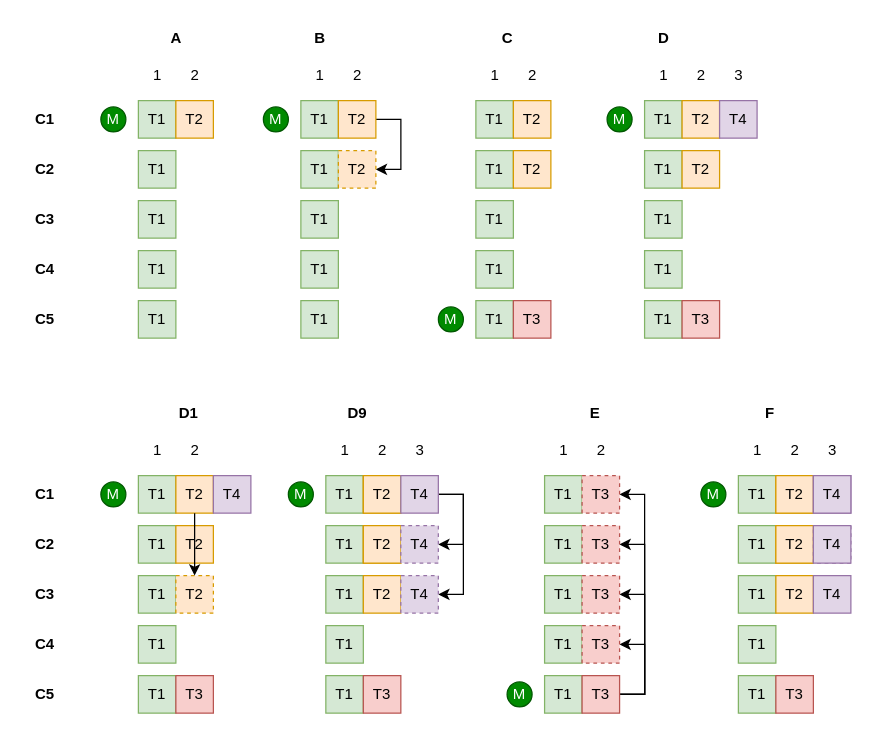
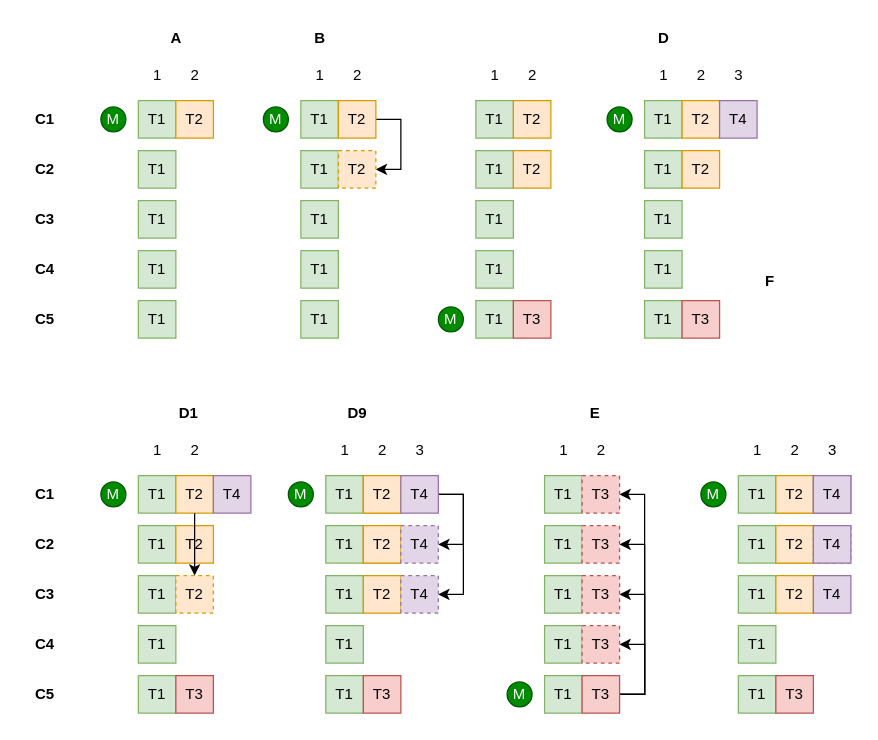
node "C": removed
node "F": moved (769, 413) -> (769, 282)
